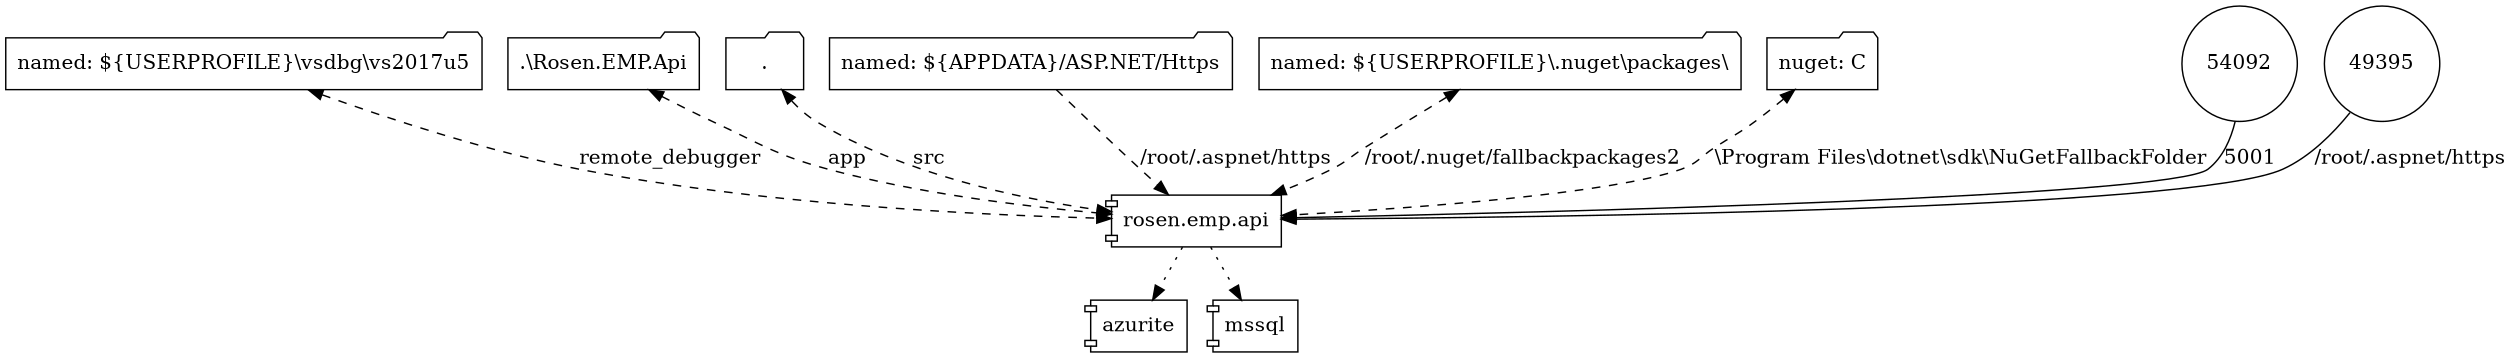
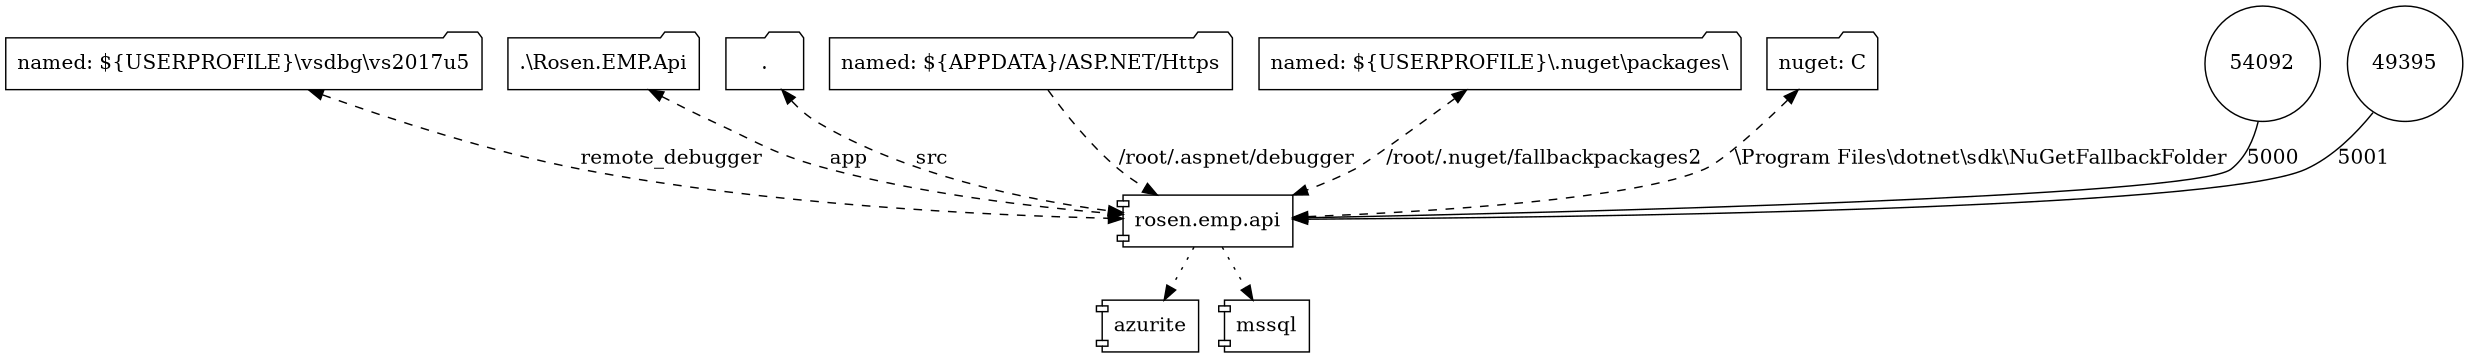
edge "named: ${APPDATA}/ASP.NET/Https" -> "rosen.emp.api": label "/root/.aspnet/https" -> "/root/.aspnet/debugger"
edge "54092" -> "rosen.emp.api": label "5001" -> "5000"
edge "49395" -> "rosen.emp.api": label "/root/.aspnet/https" -> "5001"
